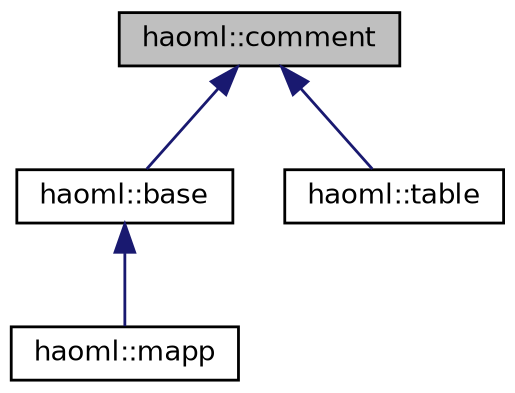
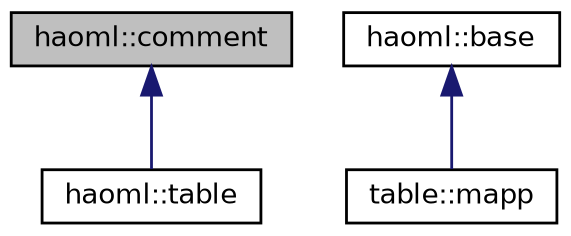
edge "haoml::base" -> "haoml::comment": removed
node "haoml::mapp": label "haoml::mapp" -> "table::mapp"
